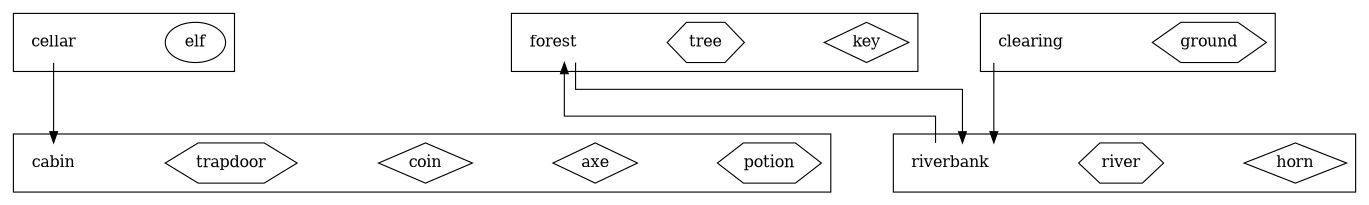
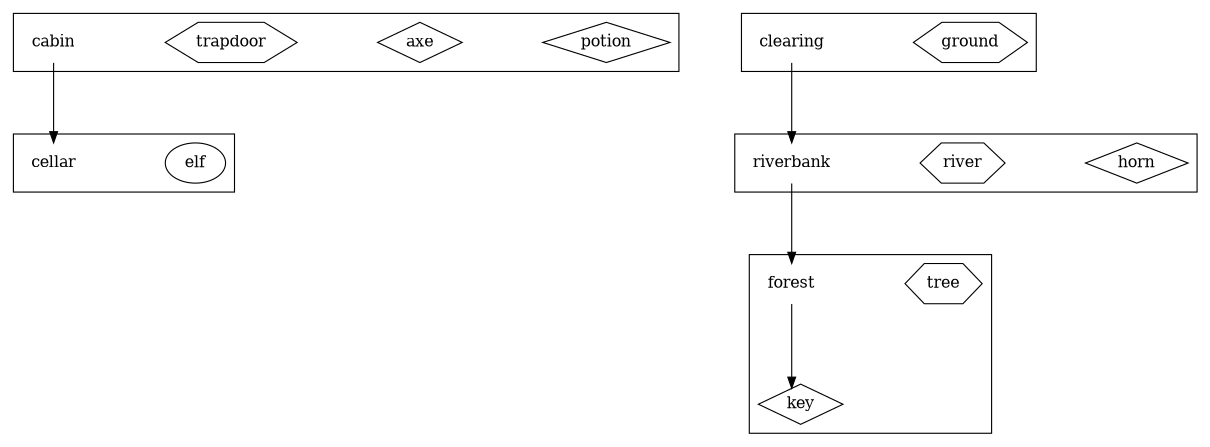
edge "forest" -> "riverbank": now "forest" -> "key"
edge "cellar" -> "cabin": reversed
node "coin": removed
node "potion": shape hexagon -> diamond
